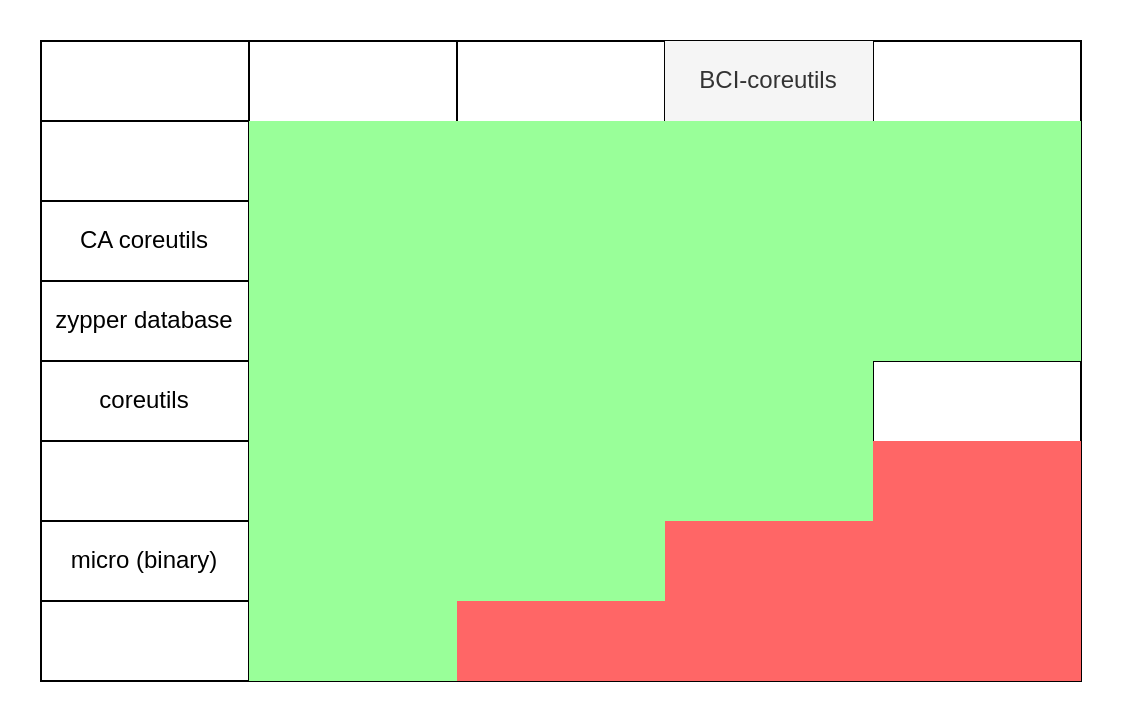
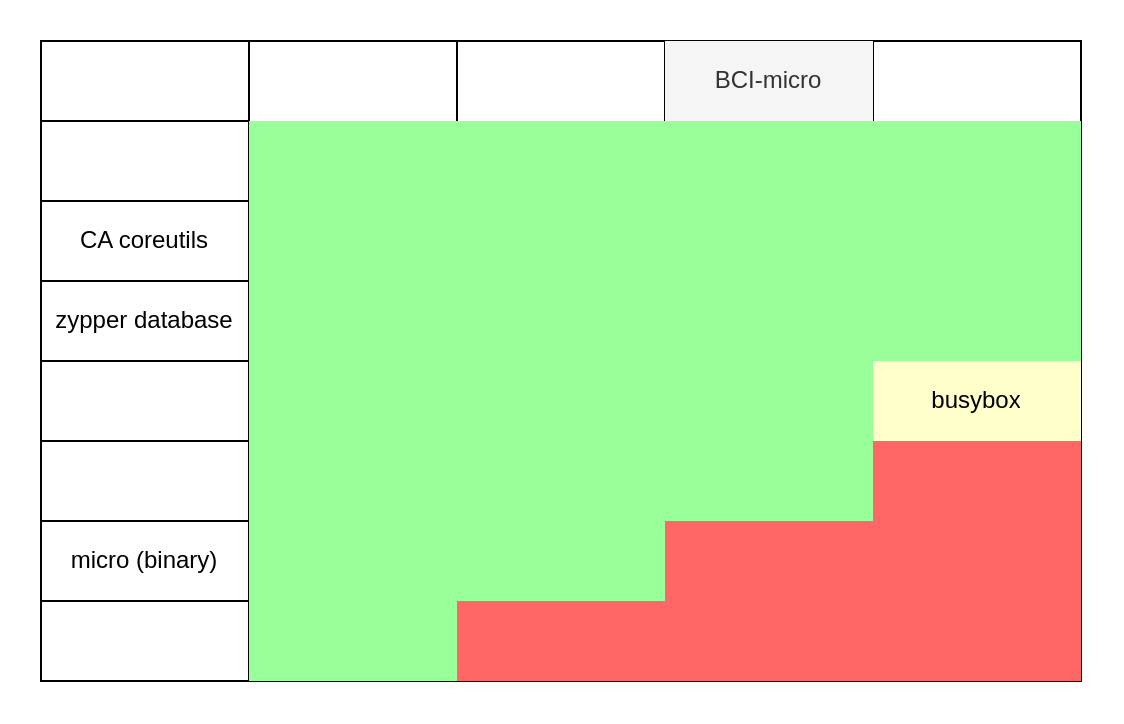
node "BCI-coreutils": label "BCI-coreutils" -> "BCI-micro"
node "coreutils": removed
node "busybox": added
